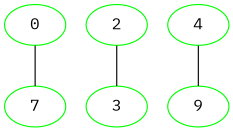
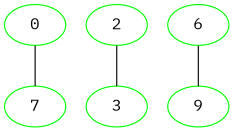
node "4": label "4" -> "6"
